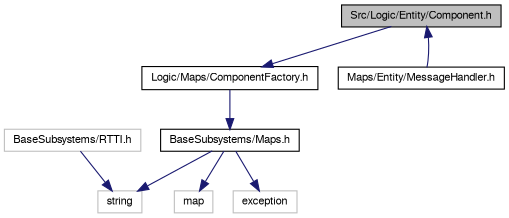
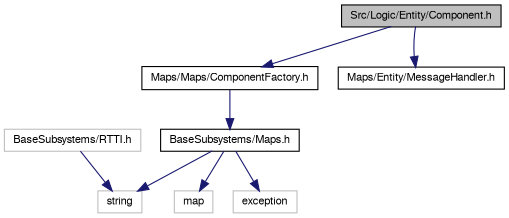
edge "Maps/Entity/MessageHandler.h" -> "Src/Logic/Entity/Component.h": reversed
node "Logic/Maps/ComponentFactory.h": label "Logic/Maps/ComponentFactory.h" -> "Maps/Maps/ComponentFactory.h"
